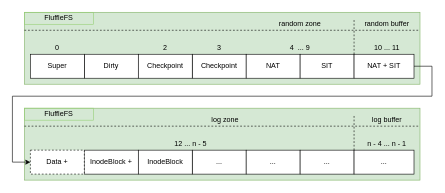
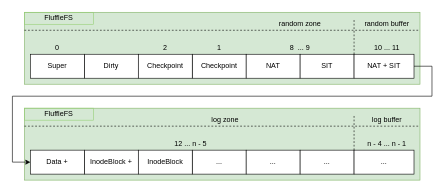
node "3": label "3" -> "1"
node "4 ... 9": label "4 ... 9" -> "8 ... 9"
node "Data +": style dashed -> solid
